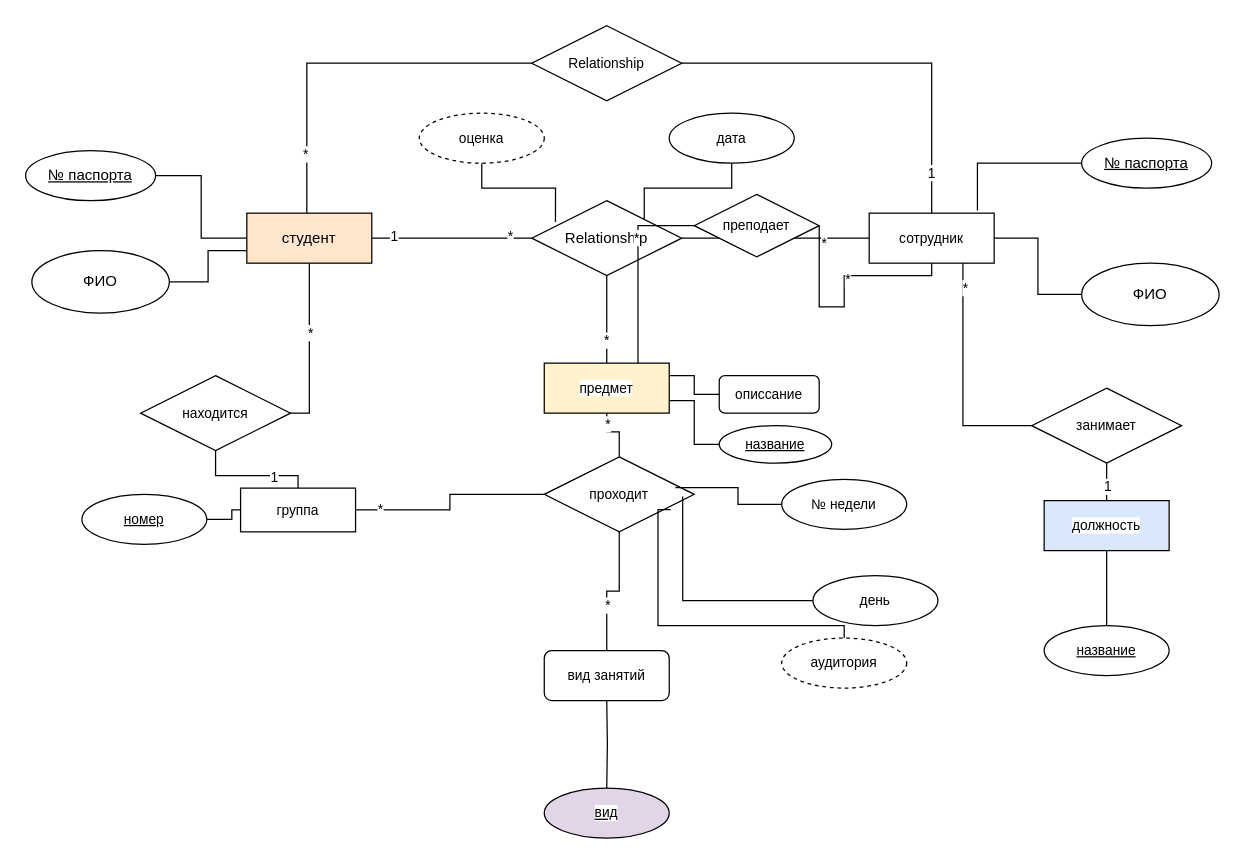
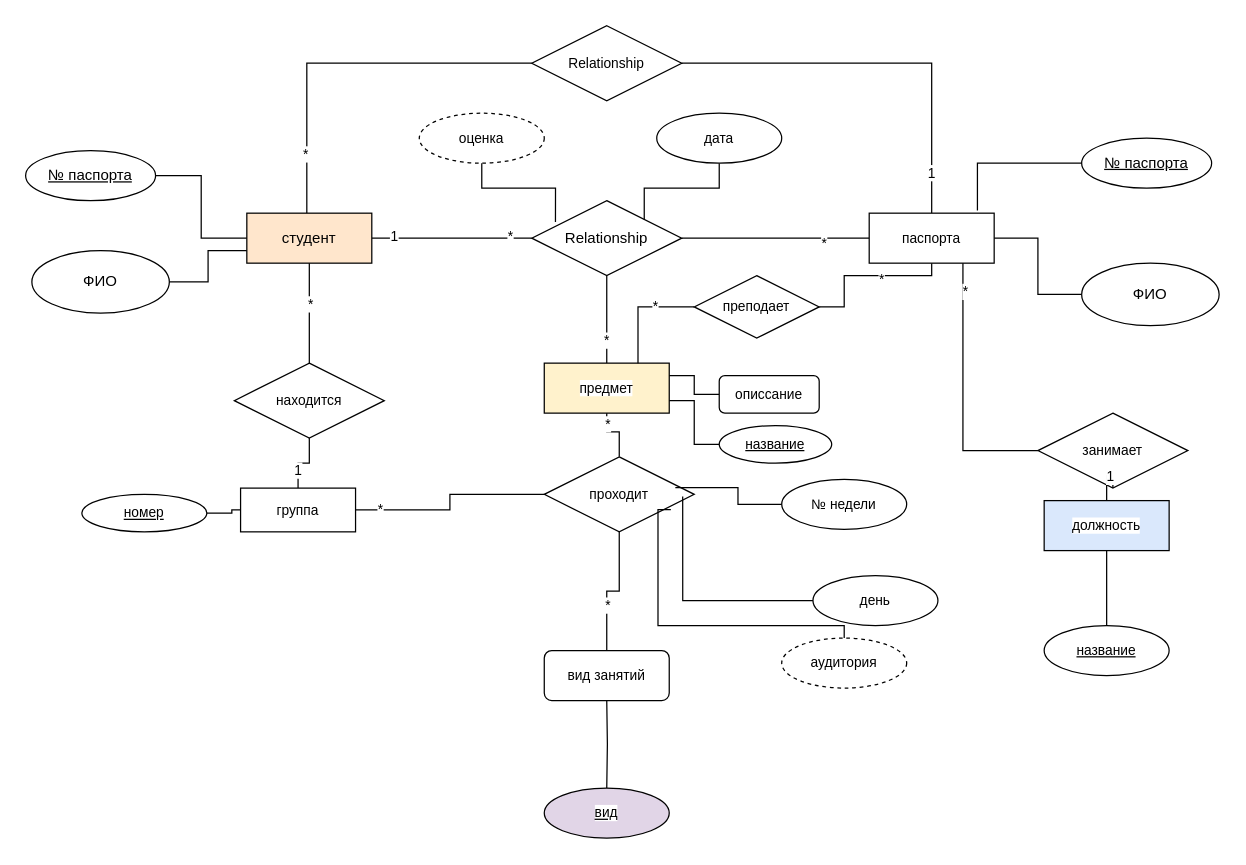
node "дата": moved (732, 138) -> (719, 138)
node "преподает": moved (757, 226) -> (757, 307)
node "сотрудник": label "сотрудник" -> "паспорта"
node "находится": moved (216, 413) -> (309, 401)
node "занимает": moved (1107, 426) -> (1113, 451)
node "номер": size 125x50 -> 125x38
